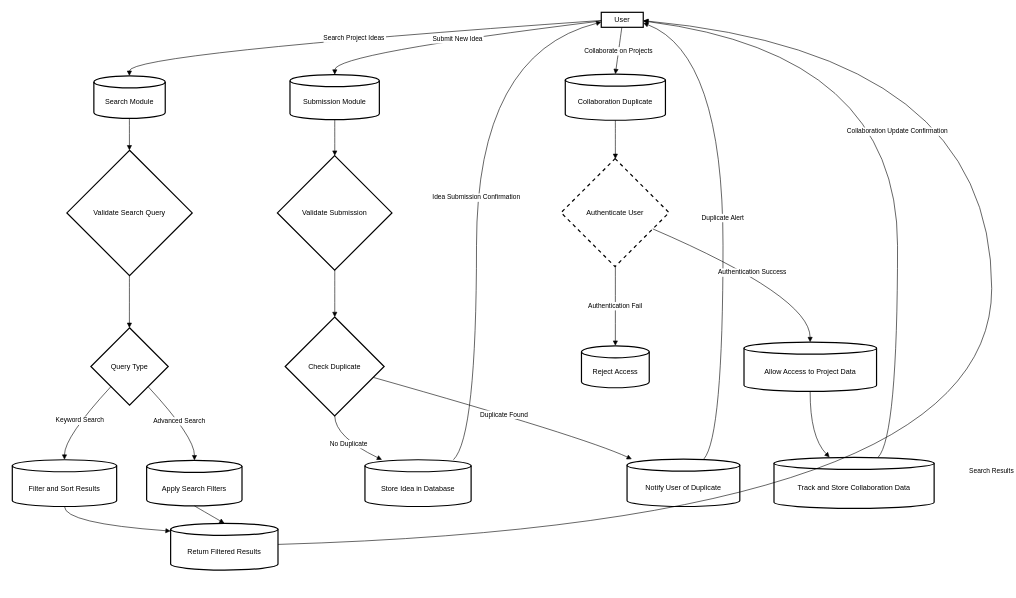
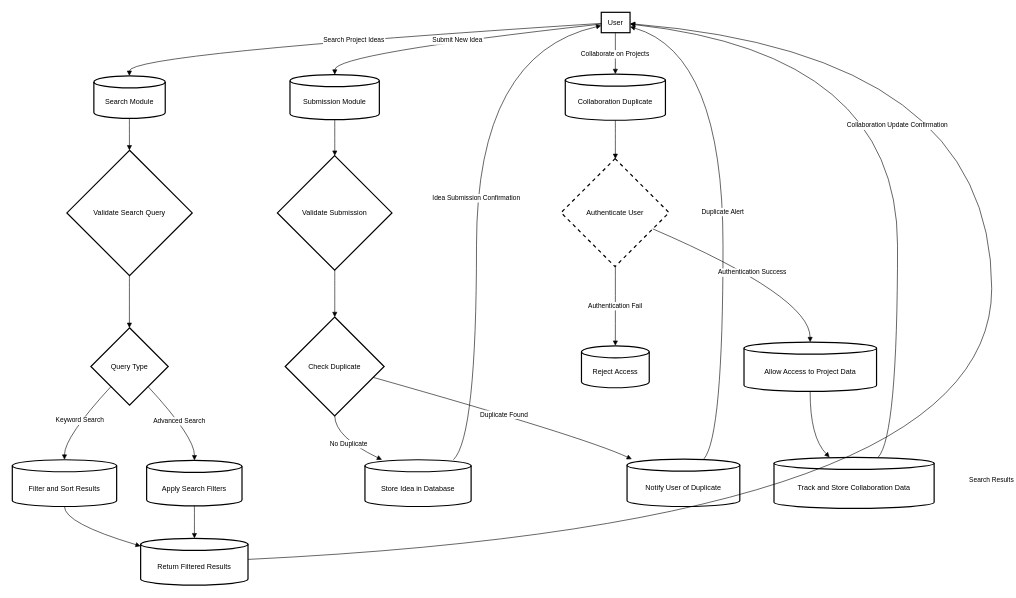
node "User": size 42x15 -> 29x20
node "Return Filtered Results": moved (224, 547) -> (194, 562)
